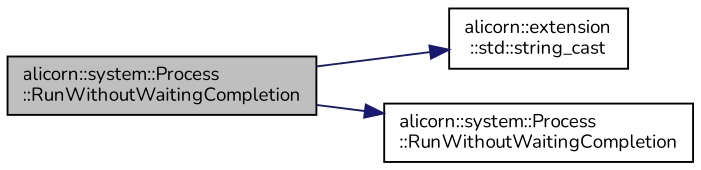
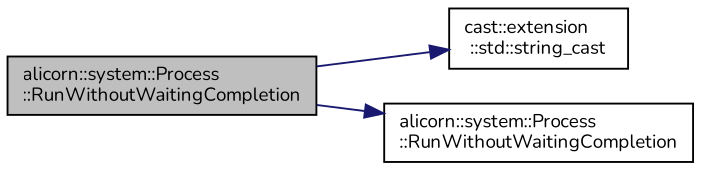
node "alicorn::extension ::std::string_cast": label "alicorn::extension ::std::string_cast" -> "cast::extension ::std::string_cast"
